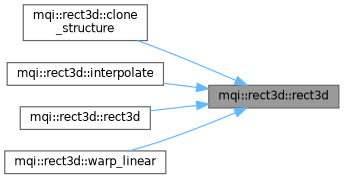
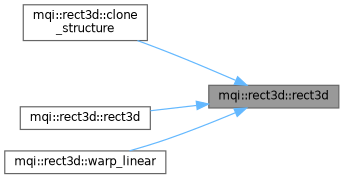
node "mqi::rect3d::interpolate": removed
